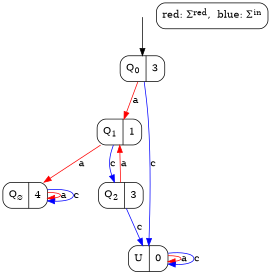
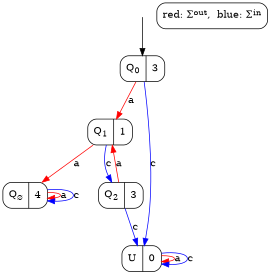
node "red: Σ": text "red" -> "out"
